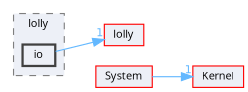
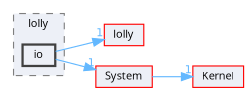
edge "io" -> "System": added
